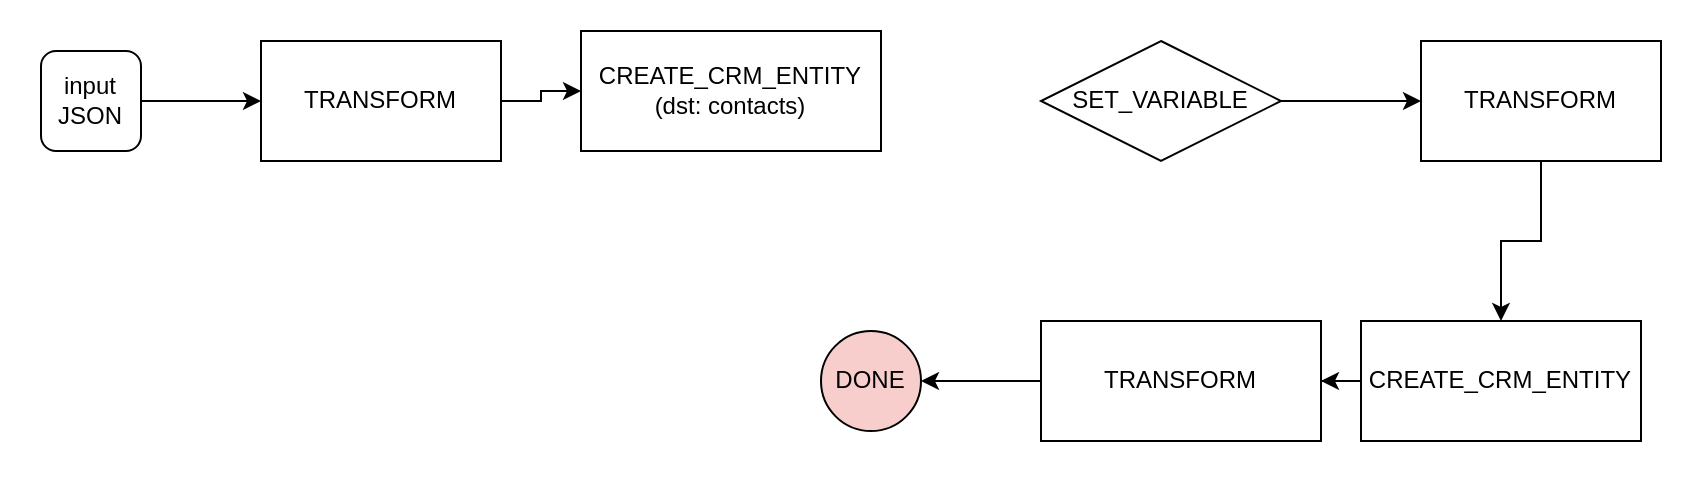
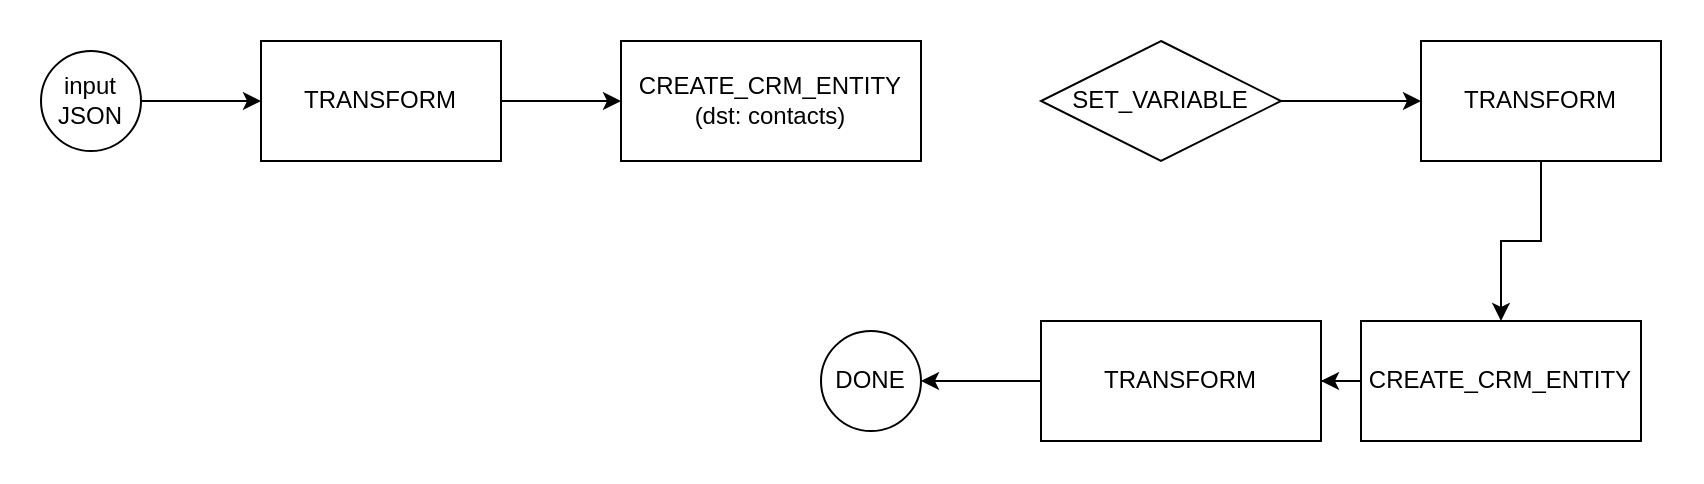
node "CREATE_CRM_ENTITY (dst: contacts)": moved (731, 91) -> (771, 101)
node "input JSON": shape rounded rectangle -> ellipse
node "DONE": fillcolor #f8cecc -> #ffffff
